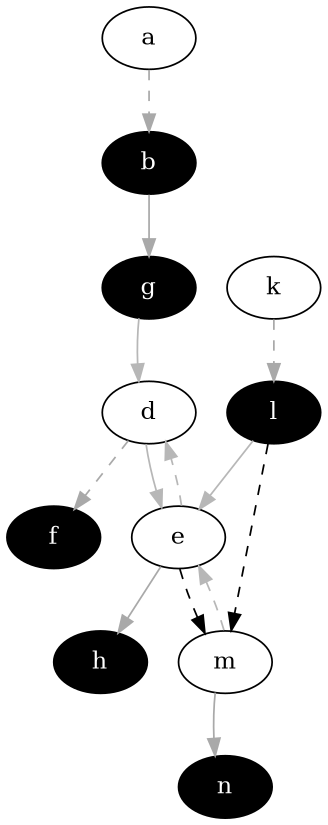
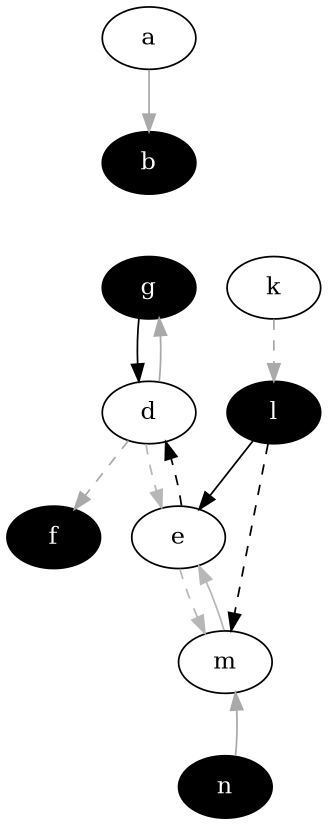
edge "a" -> "b": style dashed -> solid
edge "b" -> "g": now "d" -> "g"
edge "g" -> "d": color #b7b7b7 -> #000000
edge "d" -> "e": style solid -> dashed
edge "l" -> "e": color #b7b7b7 -> #000000
edge "e" -> "d": color #b7b7b7 -> #000000
edge "e" -> "m": color #000000 -> #b7b7b7
edge "m" -> "e": style dashed -> solid
node "h": removed
edge "m" -> "n": reversed
